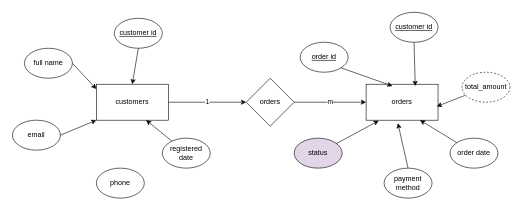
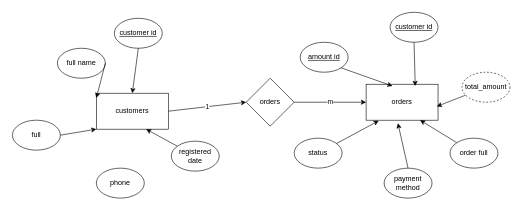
node "order id": label "order id" -> "amount id"
node "full name": moved (48, 63) -> (81, 63)
node "customers": moved (132, 102) -> (132, 111)
node "email": label "email" -> "full"
node "registered date": moved (186, 153) -> (195, 156)
node "status": fillcolor #e1d5e7 -> #ffffff
node "order date": label "order date" -> "order full"
